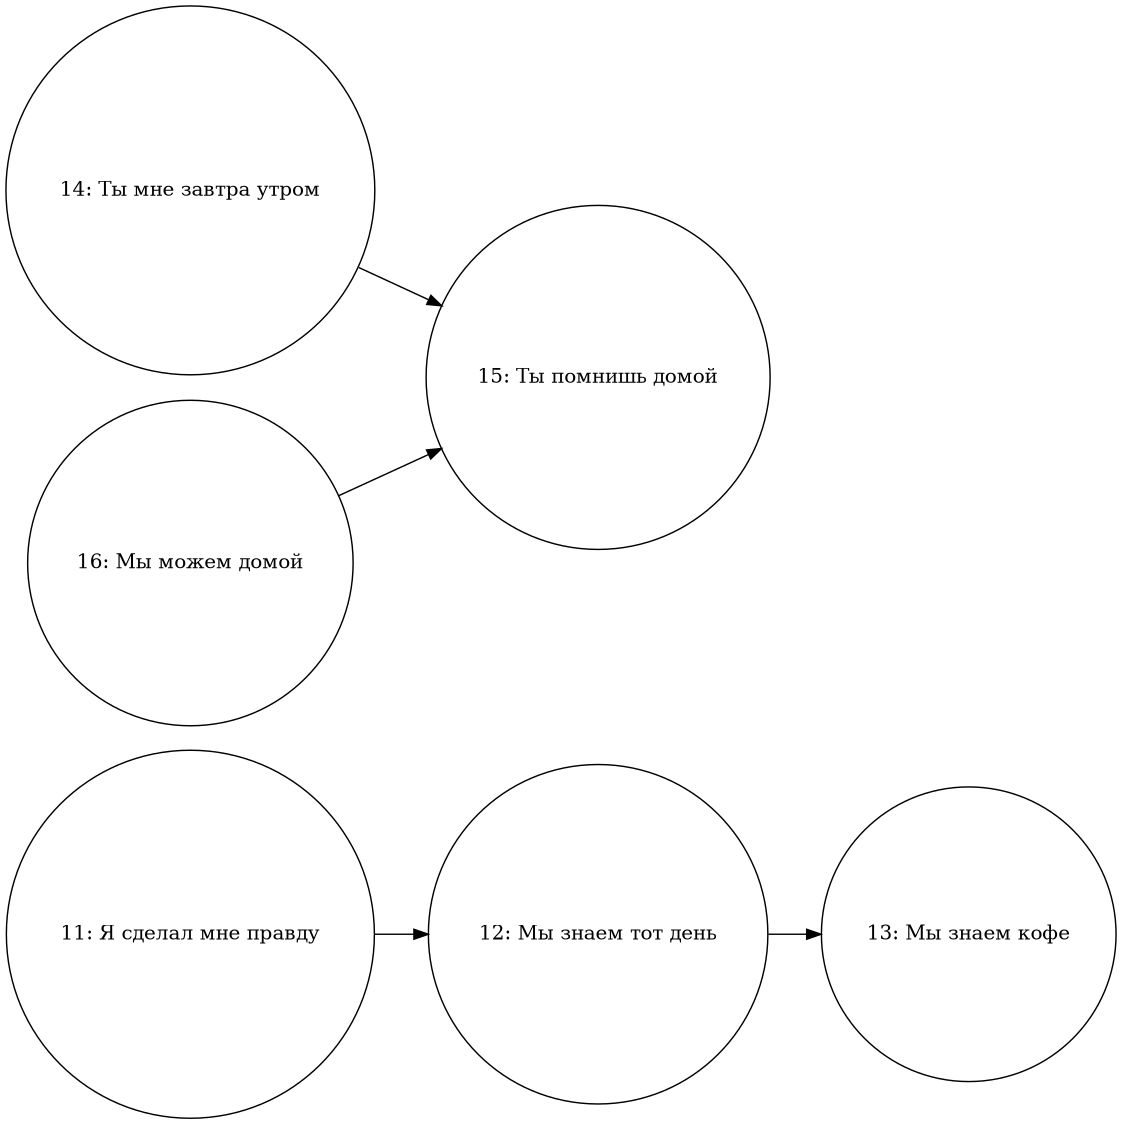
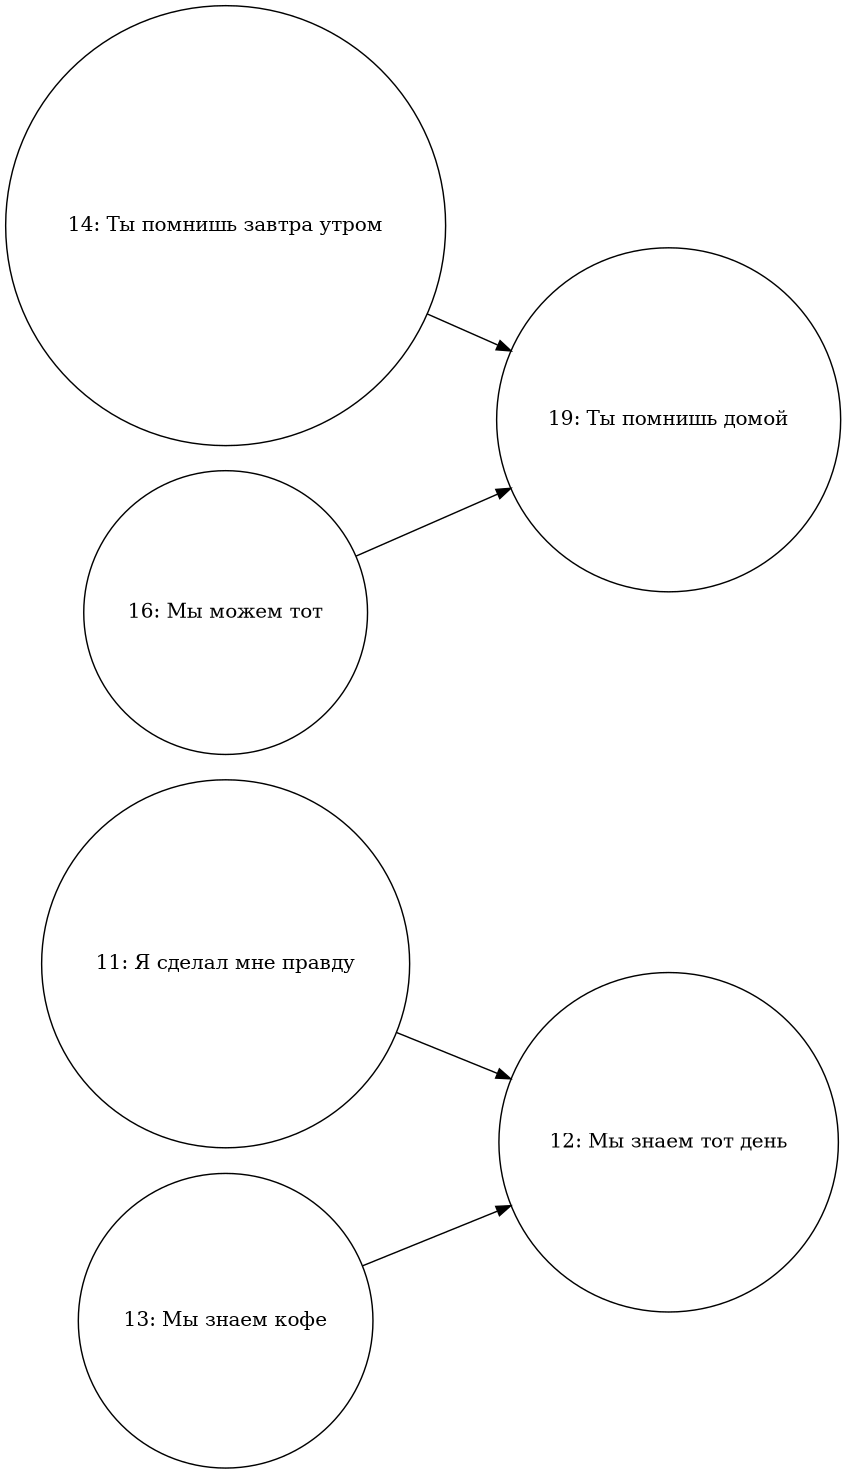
node "14: Ты мне завтра утром": label "14: Ты мне завтра утром" -> "14: Ты помнишь завтра утром"
node "15: Ты помнишь домой": label "15: Ты помнишь домой" -> "19: Ты помнишь домой"
node "16: Мы можем домой": label "16: Мы можем домой" -> "16: Мы можем тот"
edge "12: Мы знаем тот день" -> "13: Мы знаем кофе": reversed
